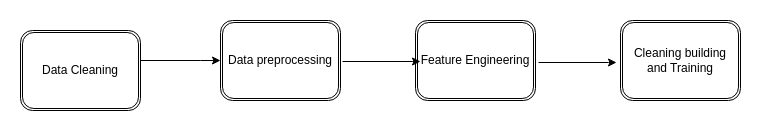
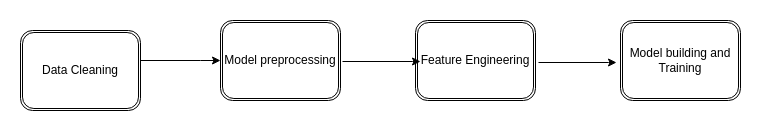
node "Data preprocessing": label "Data preprocessing" -> "Model preprocessing"
node "Cleaning building and Training": label "Cleaning building and Training" -> "Model building and Training"
